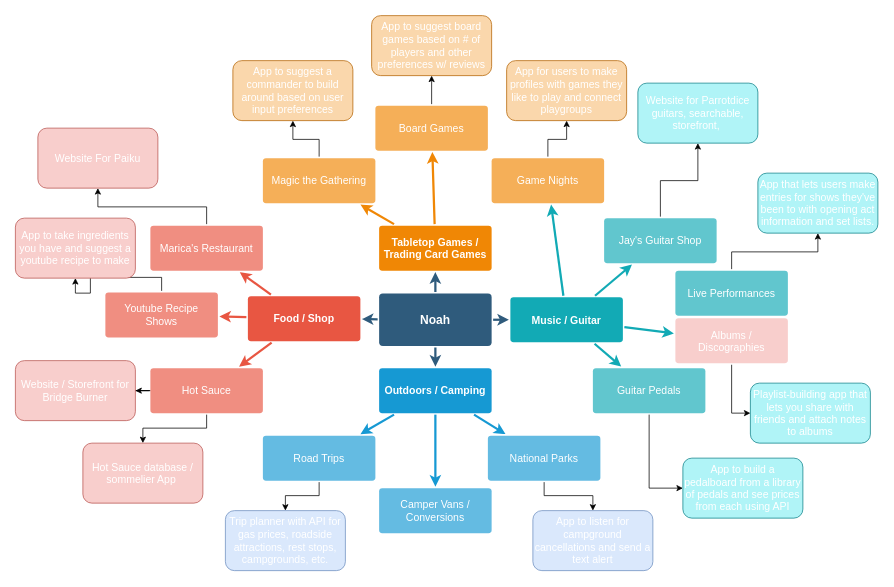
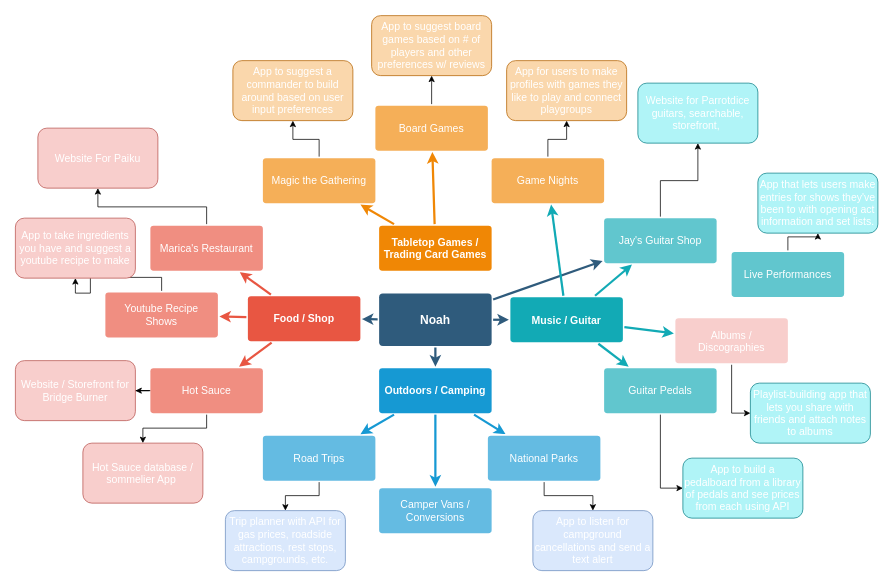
edge "Noah" -> "Tabletop Games / Trading Card Games": now "Noah" -> "Jay's Guitar Shop"
node "Live Performances": moved (732, 293) -> (788, 274)
node "Guitar Pedals": moved (649, 390) -> (660, 390)
